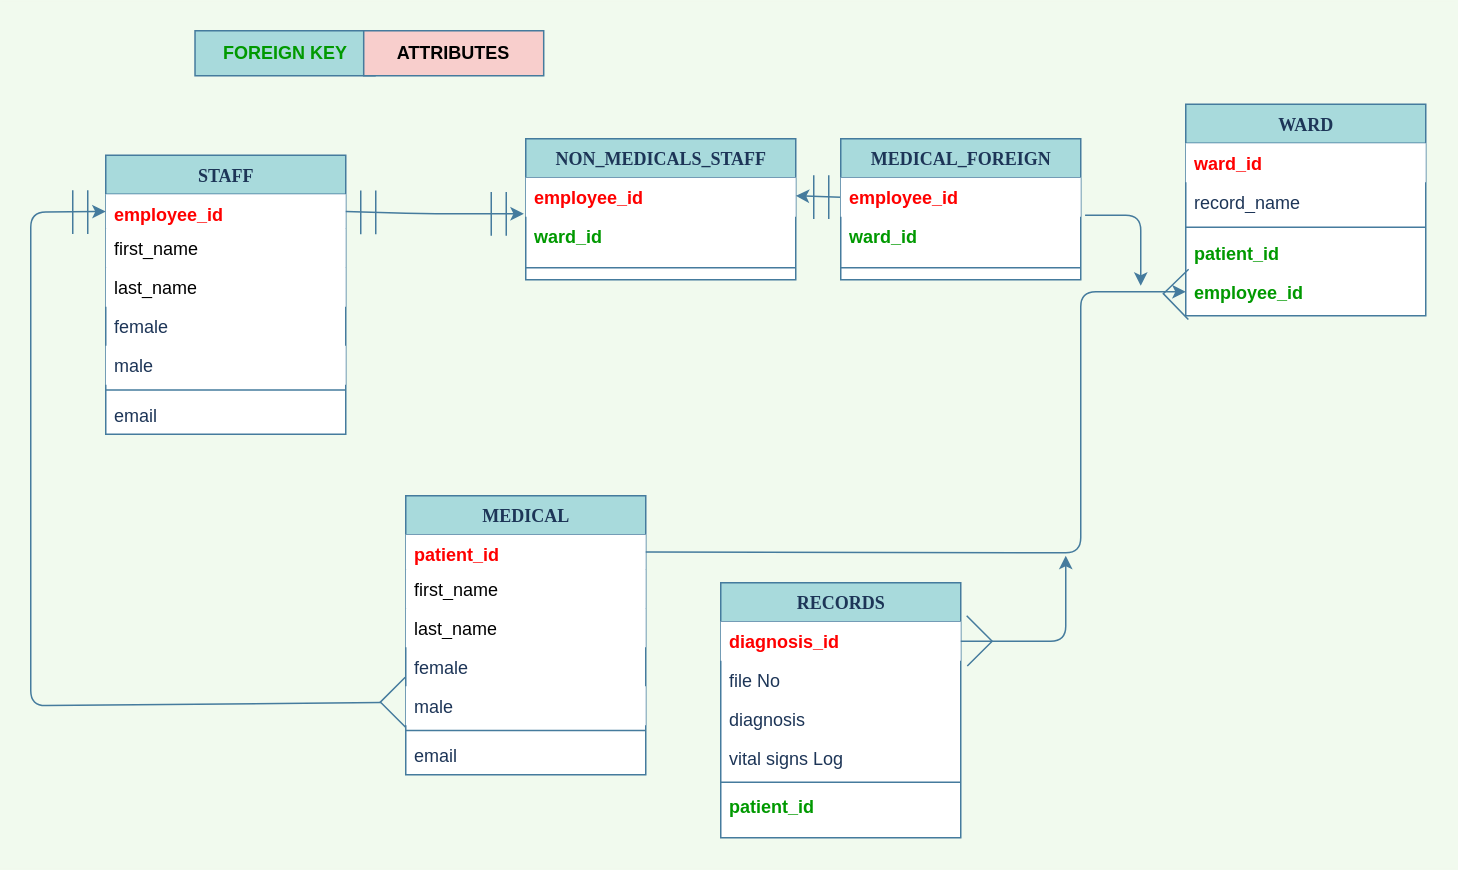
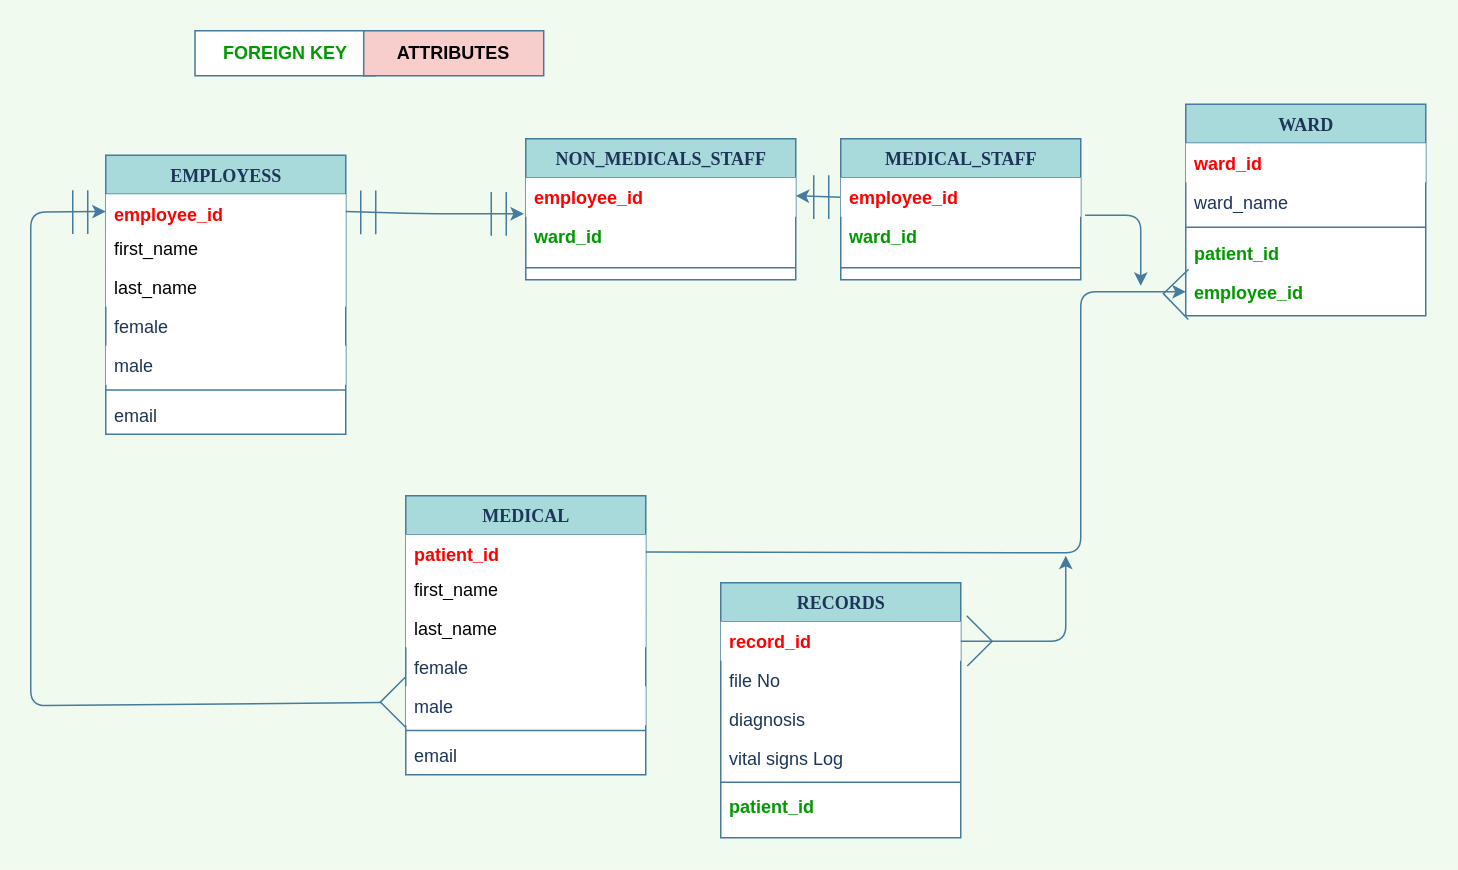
node "FOREIGN KEY": fillcolor #a8dadc -> #ffffff
node "MEDICAL_FOREIGN": label "MEDICAL_FOREIGN" -> "MEDICAL_STAFF"
node "STAFF": label "STAFF" -> "EMPLOYESS"
node "record_name": label "record_name" -> "ward_name"
node "diagnosis_id": label "diagnosis_id" -> "record_id"
